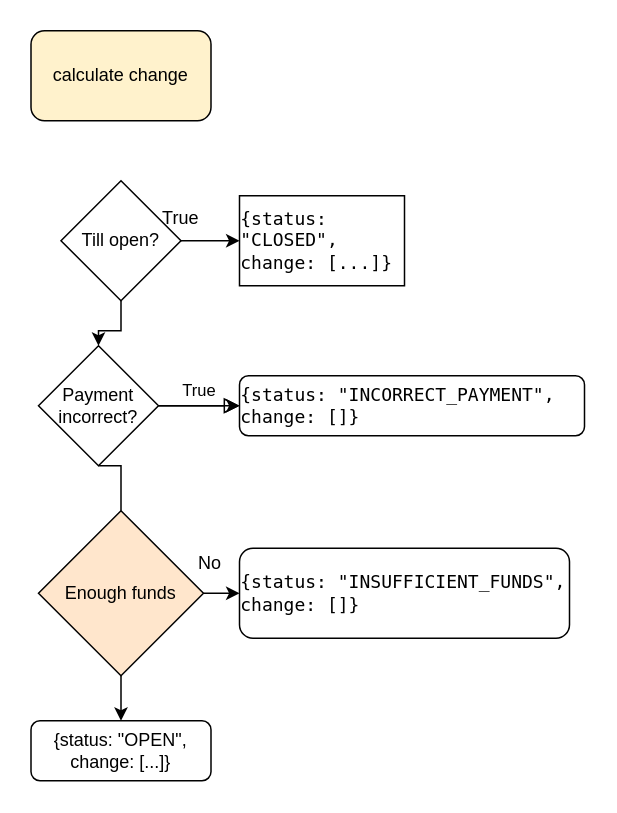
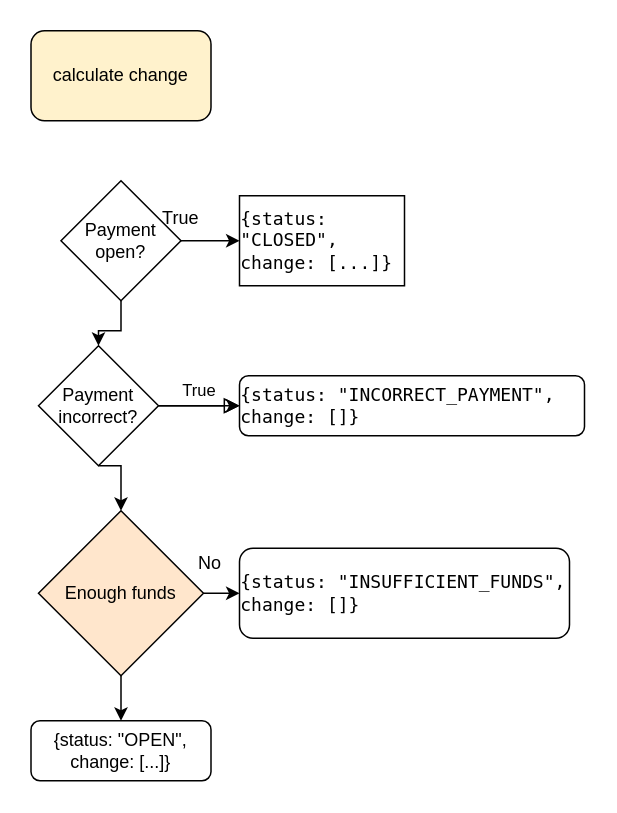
node "Till open?": label "Till open?" -> "Payment open?"
edge "Payment incorrect?" -- "Enough funds": arrowhead none -> classic
